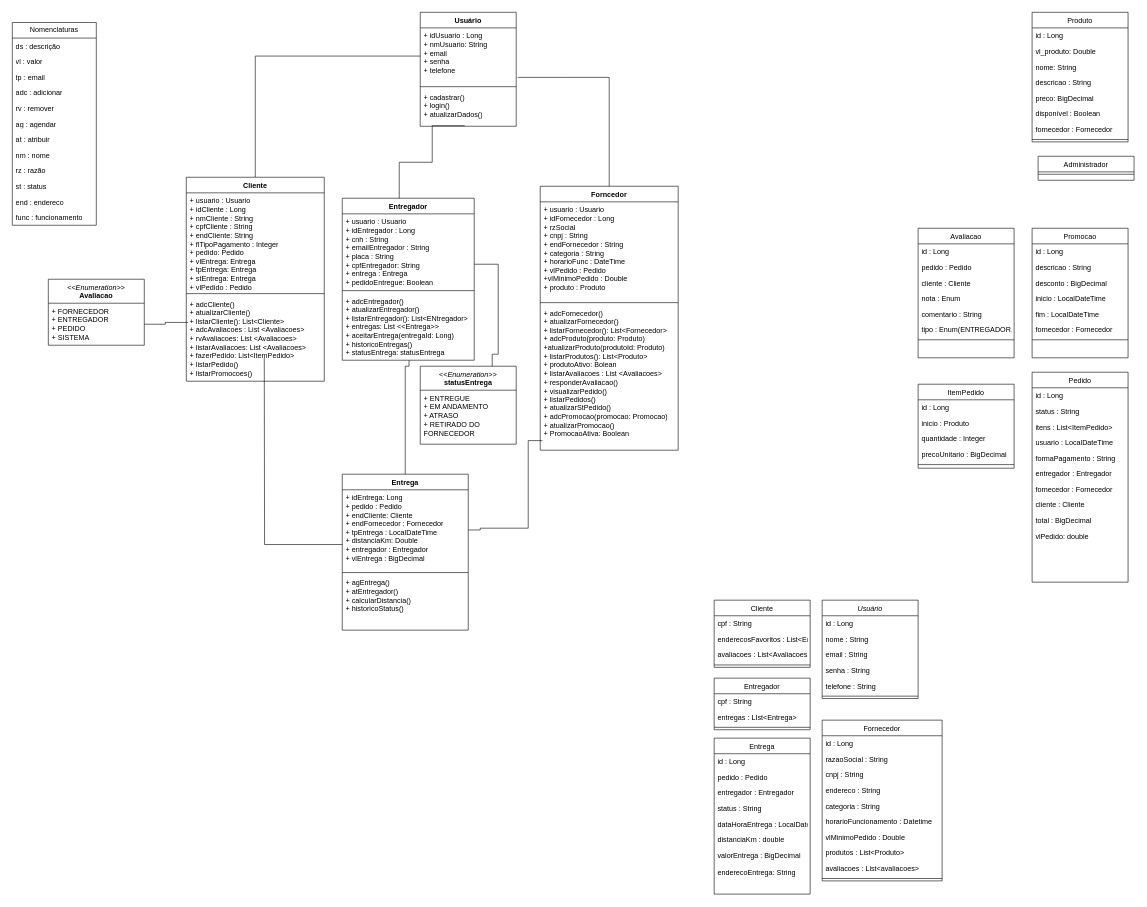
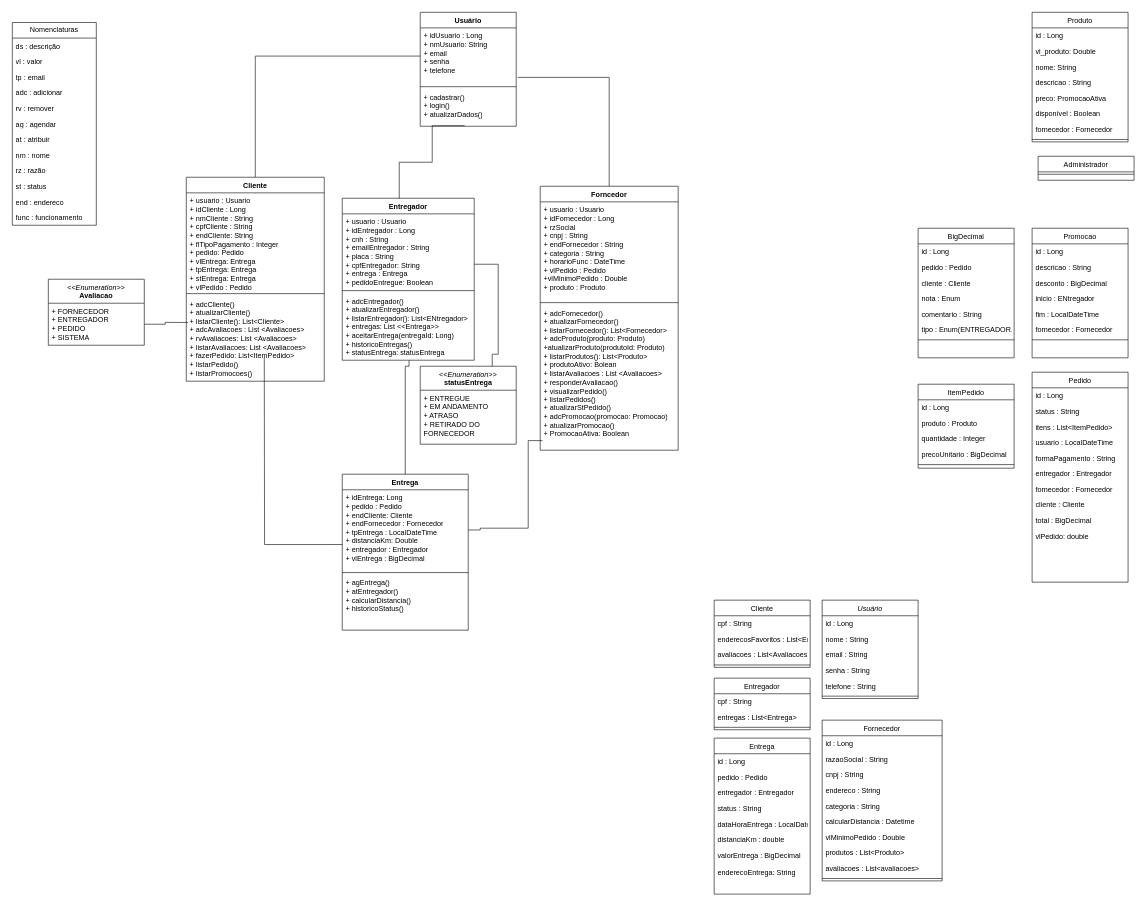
node "preco: BigDecimal": label "preco: BigDecimal" -> "preco: PromocaoAtiva"
node "Avaliacao": label "Avaliacao" -> "BigDecimal"
node "inicio : LocalDateTime": label "inicio : LocalDateTime" -> "inicio : ENtregador"
node "inicio : Produto": label "inicio : Produto" -> "produto : Produto"
node "horarioFuncionamento : Datetime": label "horarioFuncionamento : Datetime" -> "calcularDistancia : Datetime"
